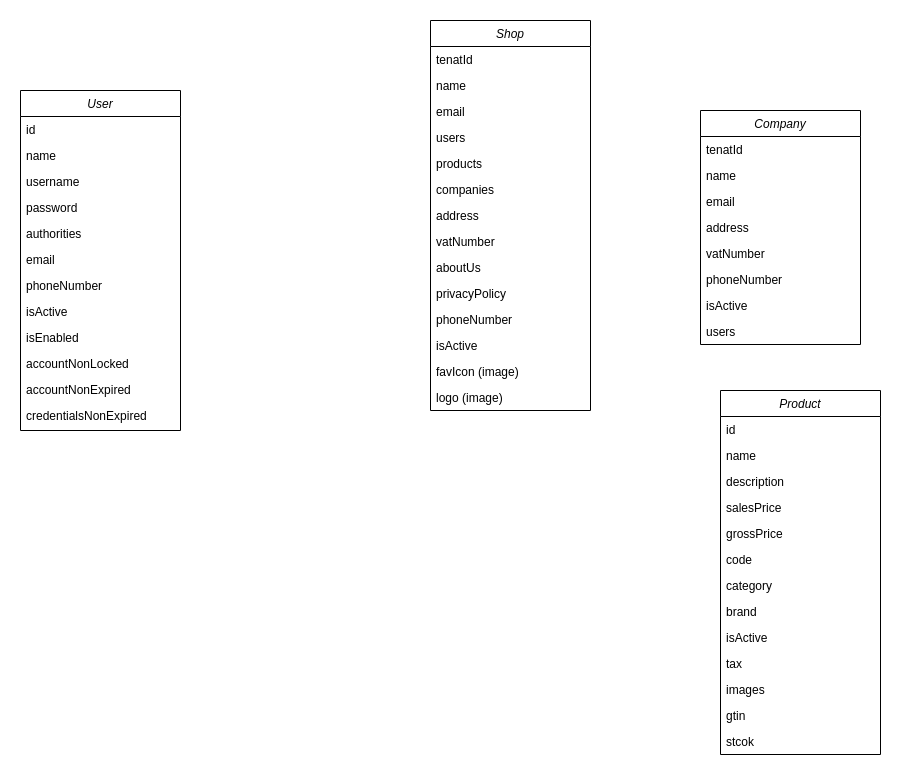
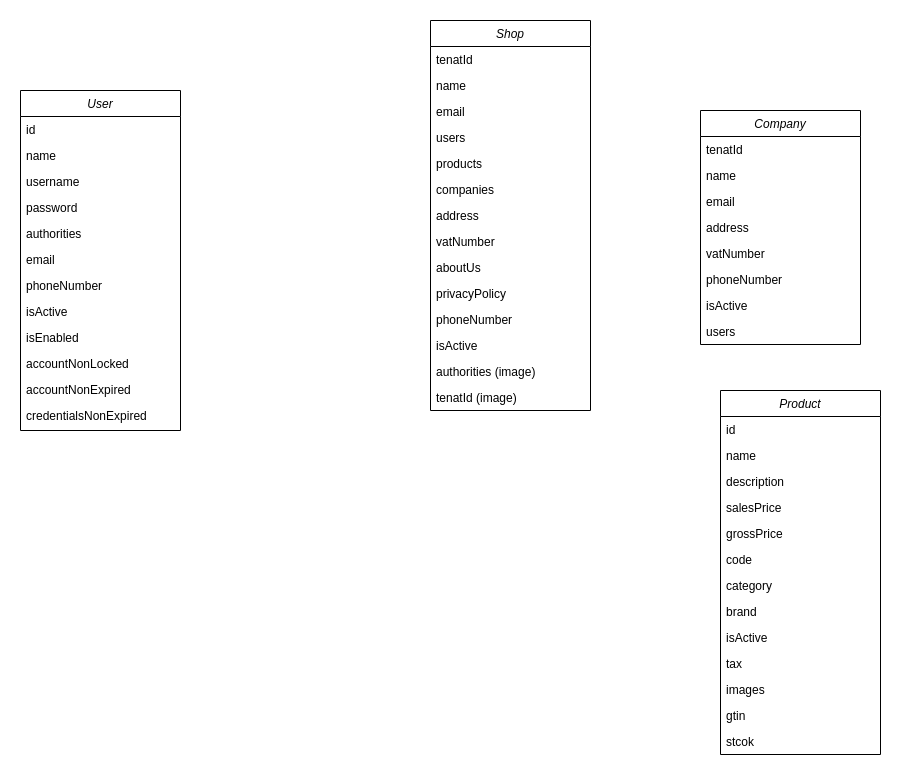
node "favIcon (image)": label "favIcon (image)" -> "authorities (image)"
node "logo (image)": label "logo (image)" -> "tenatId (image)"
